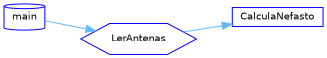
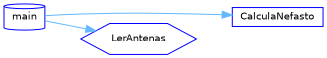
edge "LerAntenas" -> "CalculaNefasto": now "main" -> "CalculaNefasto"
